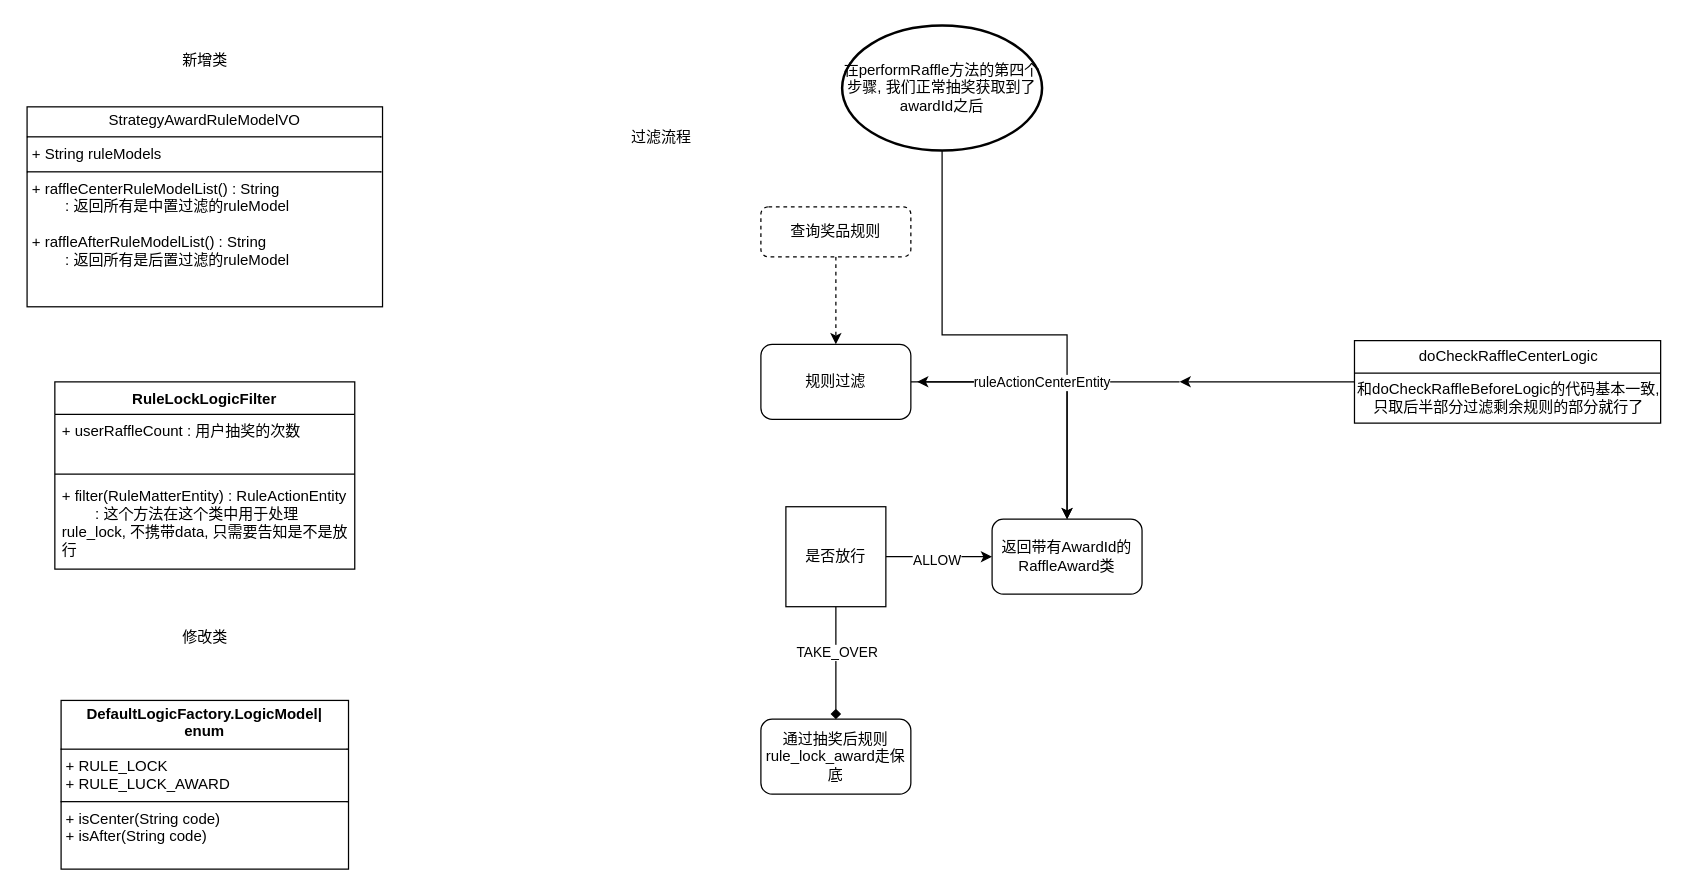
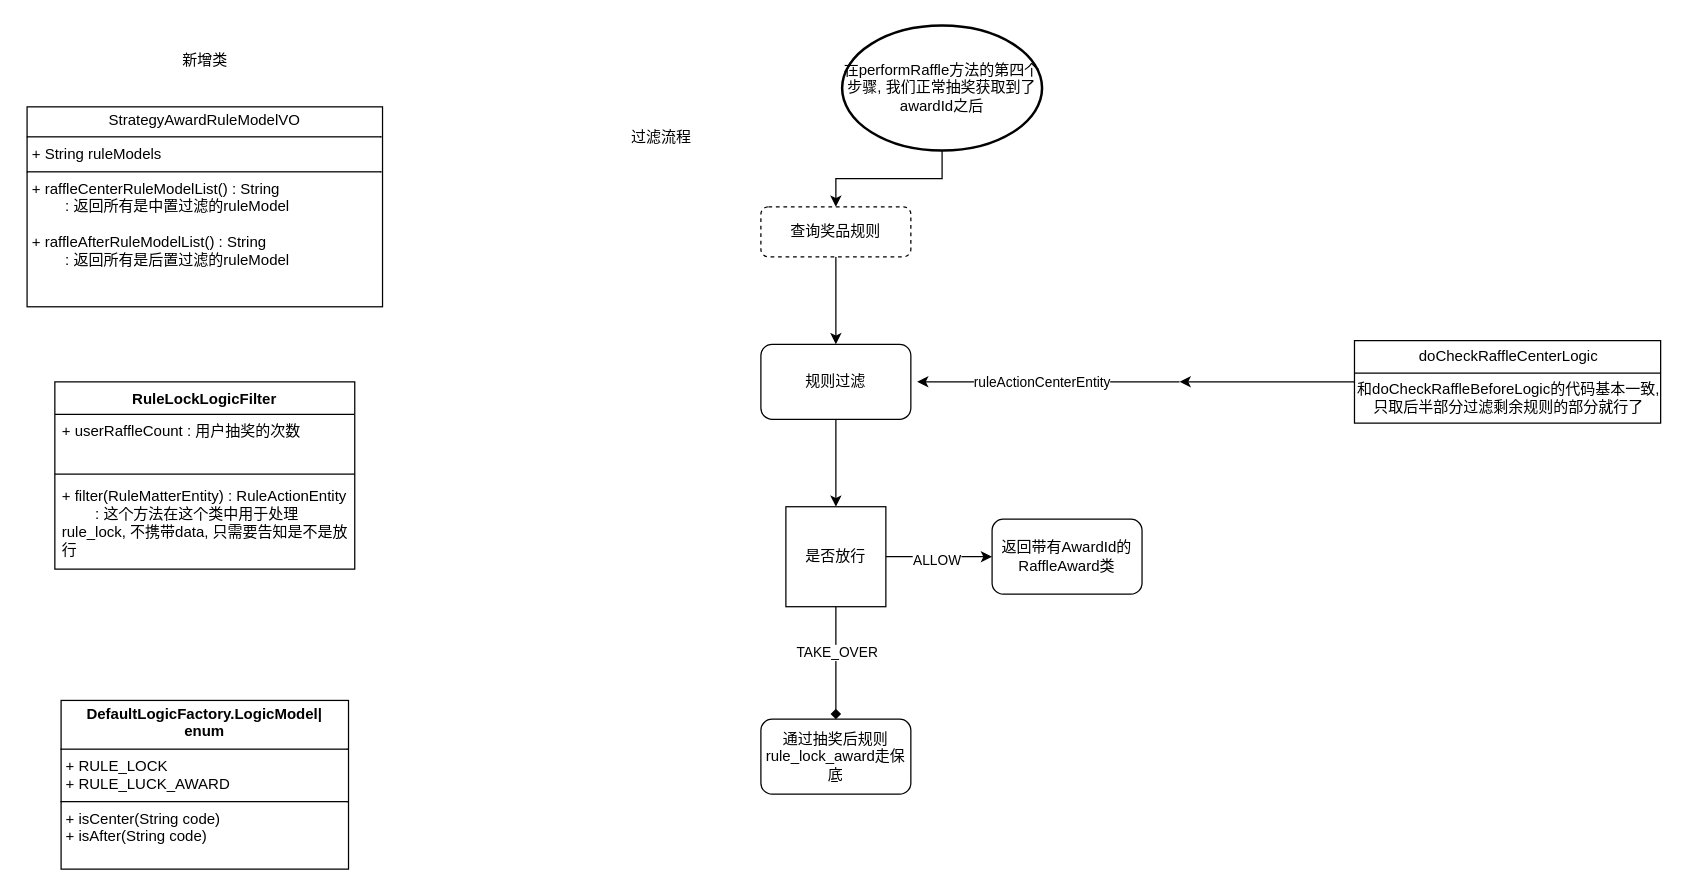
edge "查询奖品规则" -> "规则过滤": style dashed -> solid
edge "在performRaffle方法的第四个步骤, 我们正常抽奖获取到了awardId之后" -> "返回带有AwardId的RaffleAward类": now "在performRaffle方法的第四个步骤, 我们正常抽奖获取到了awardId之后" -> "查询奖品规则"
edge "规则过滤" -> "返回带有AwardId的RaffleAward类": now "规则过滤" -> "是否放行"
node "修改类": removed
